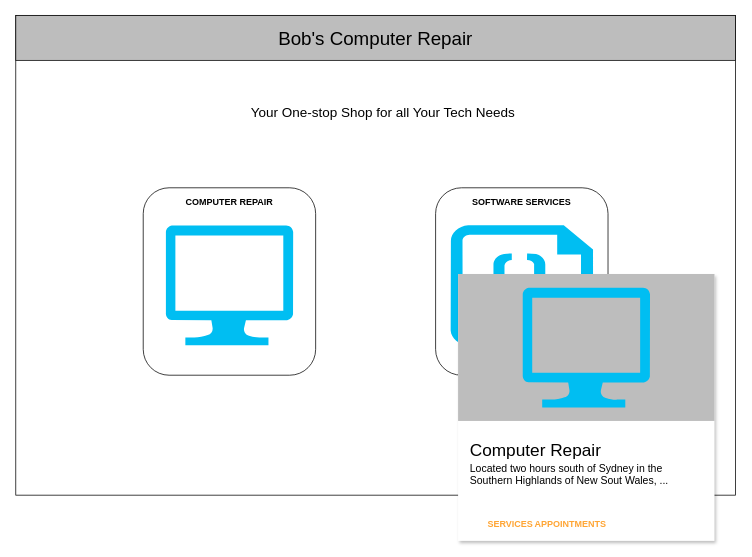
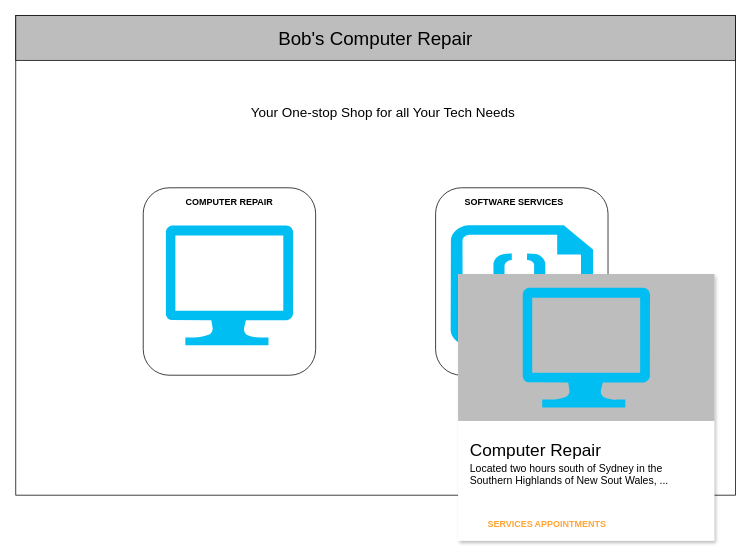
node "SOFTWARE SERVICES": moved (522, 203) -> (514, 203)
